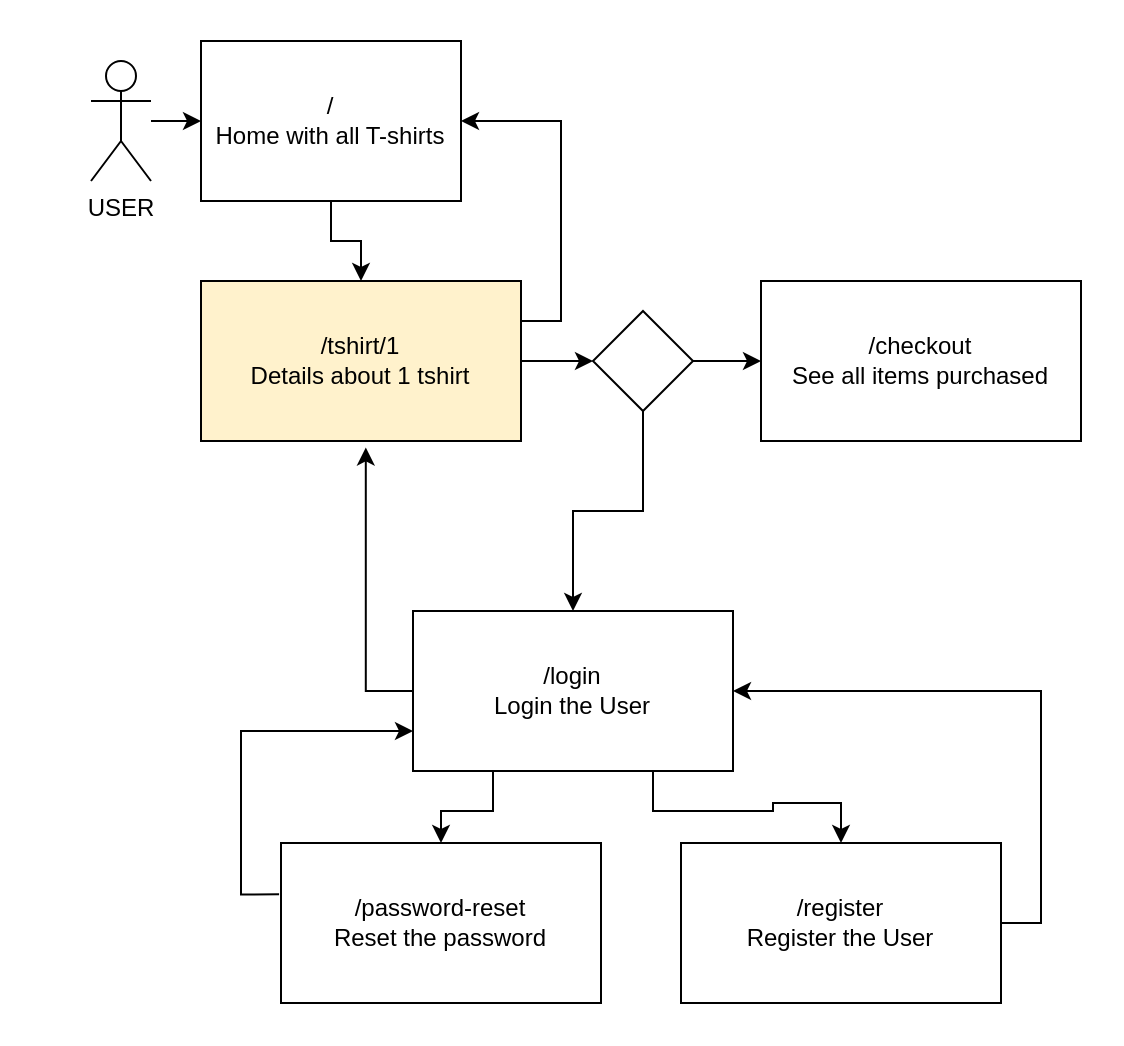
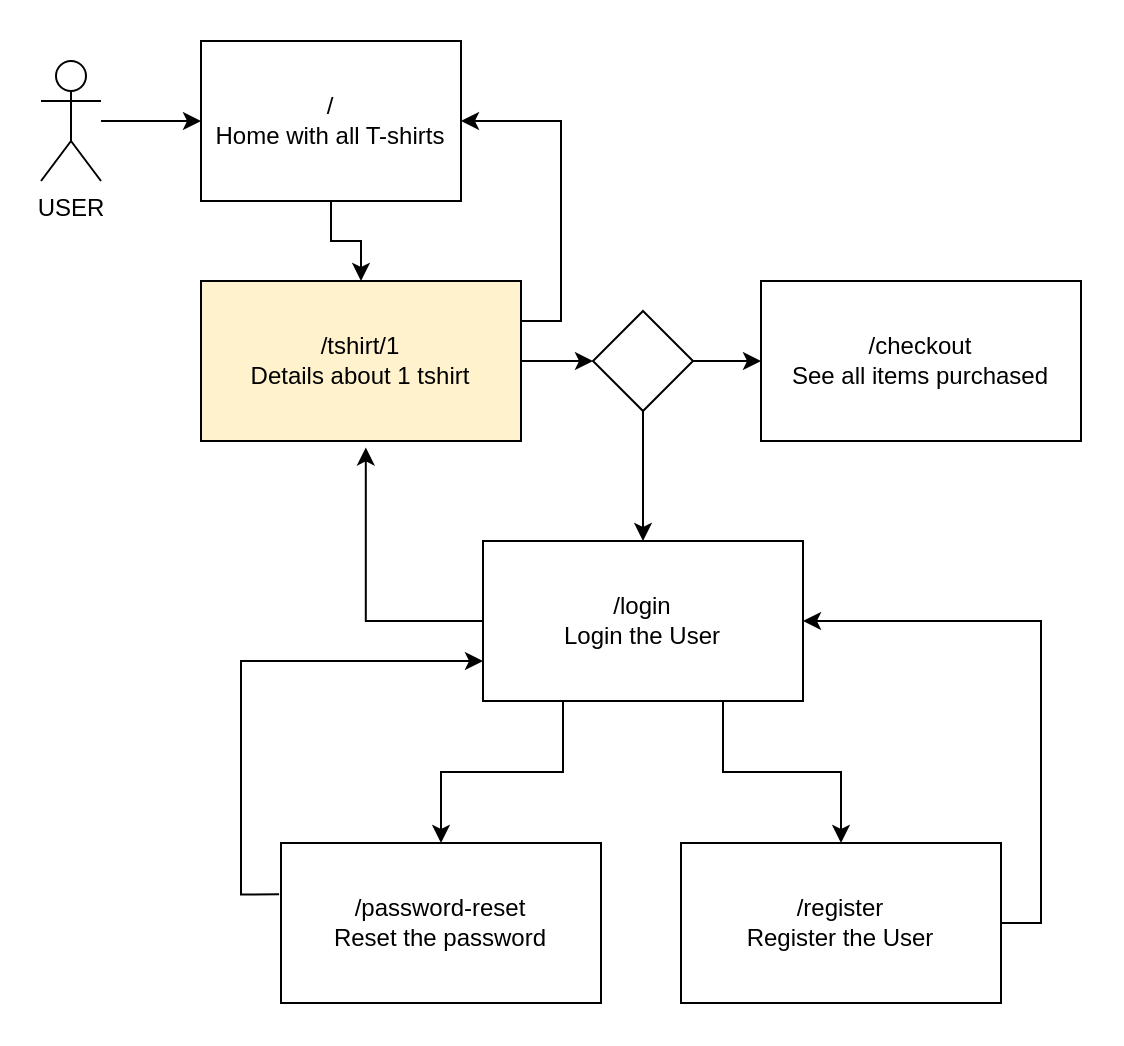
node "USER": moved (121, 121) -> (71, 121)
node "/login Login the User": moved (573, 691) -> (643, 621)
